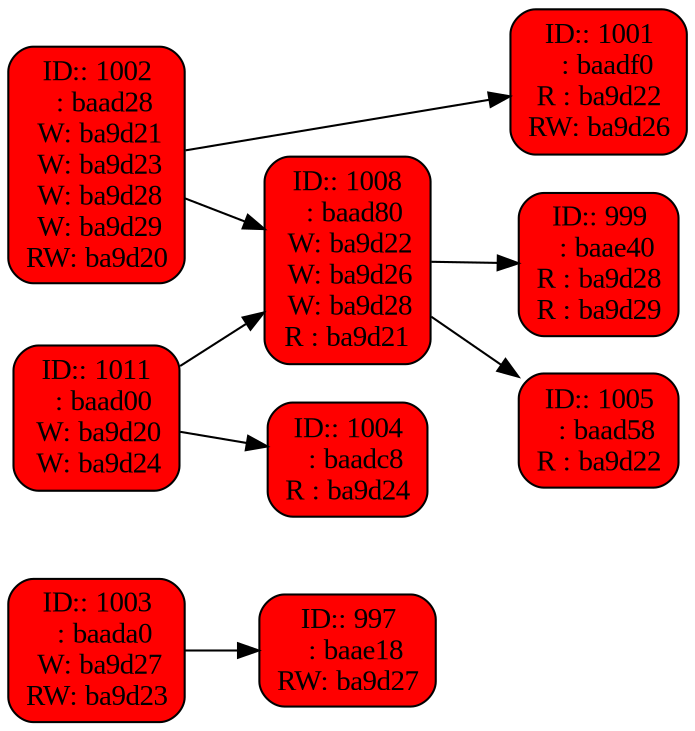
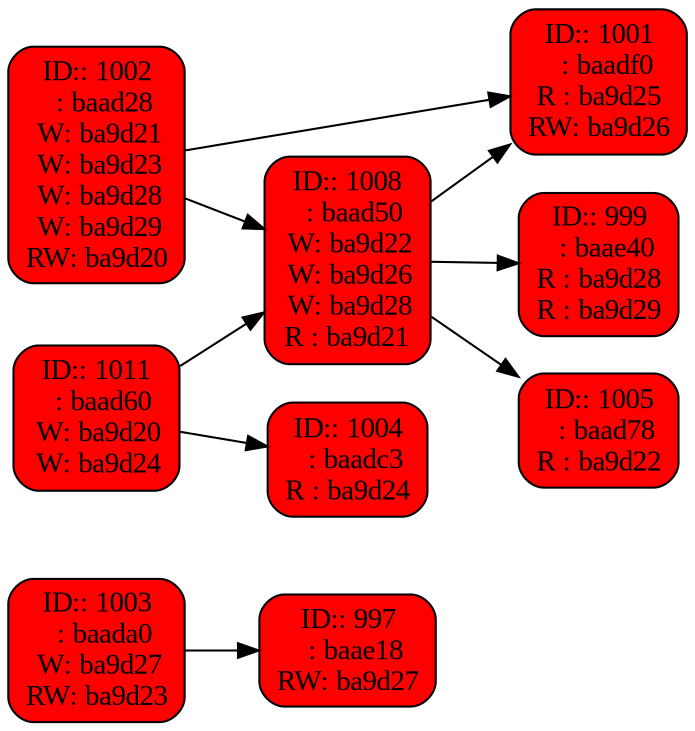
node "ID:: 1001": text "R : ba9d22" -> "R : ba9d25"
edge "ID:: 1008" -> "ID:: 1001": added
node "ID:: 1008": text ": baad80" -> ": baad50"
node "ID:: 1011": text ": baad00" -> ": baad60"
node "ID:: 1005": text ": baad58" -> ": baad78"
node "ID:: 1004": text ": baadc8" -> ": baadc3"
